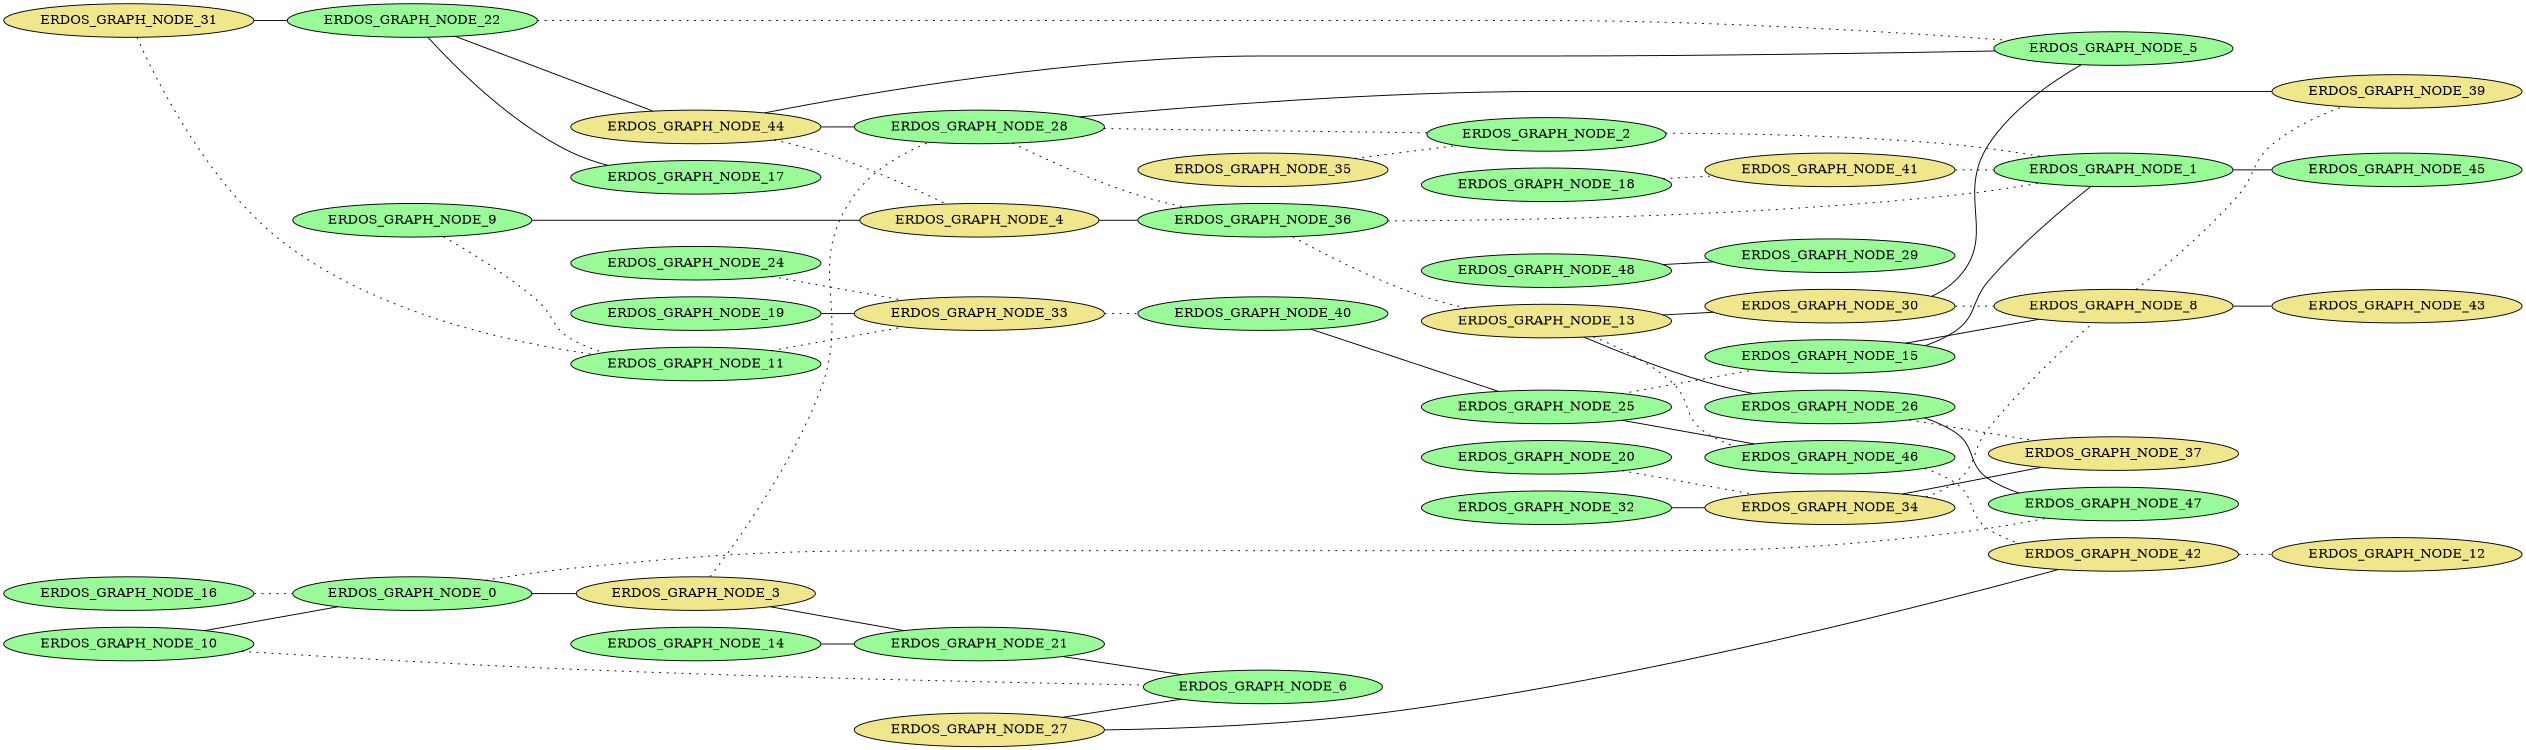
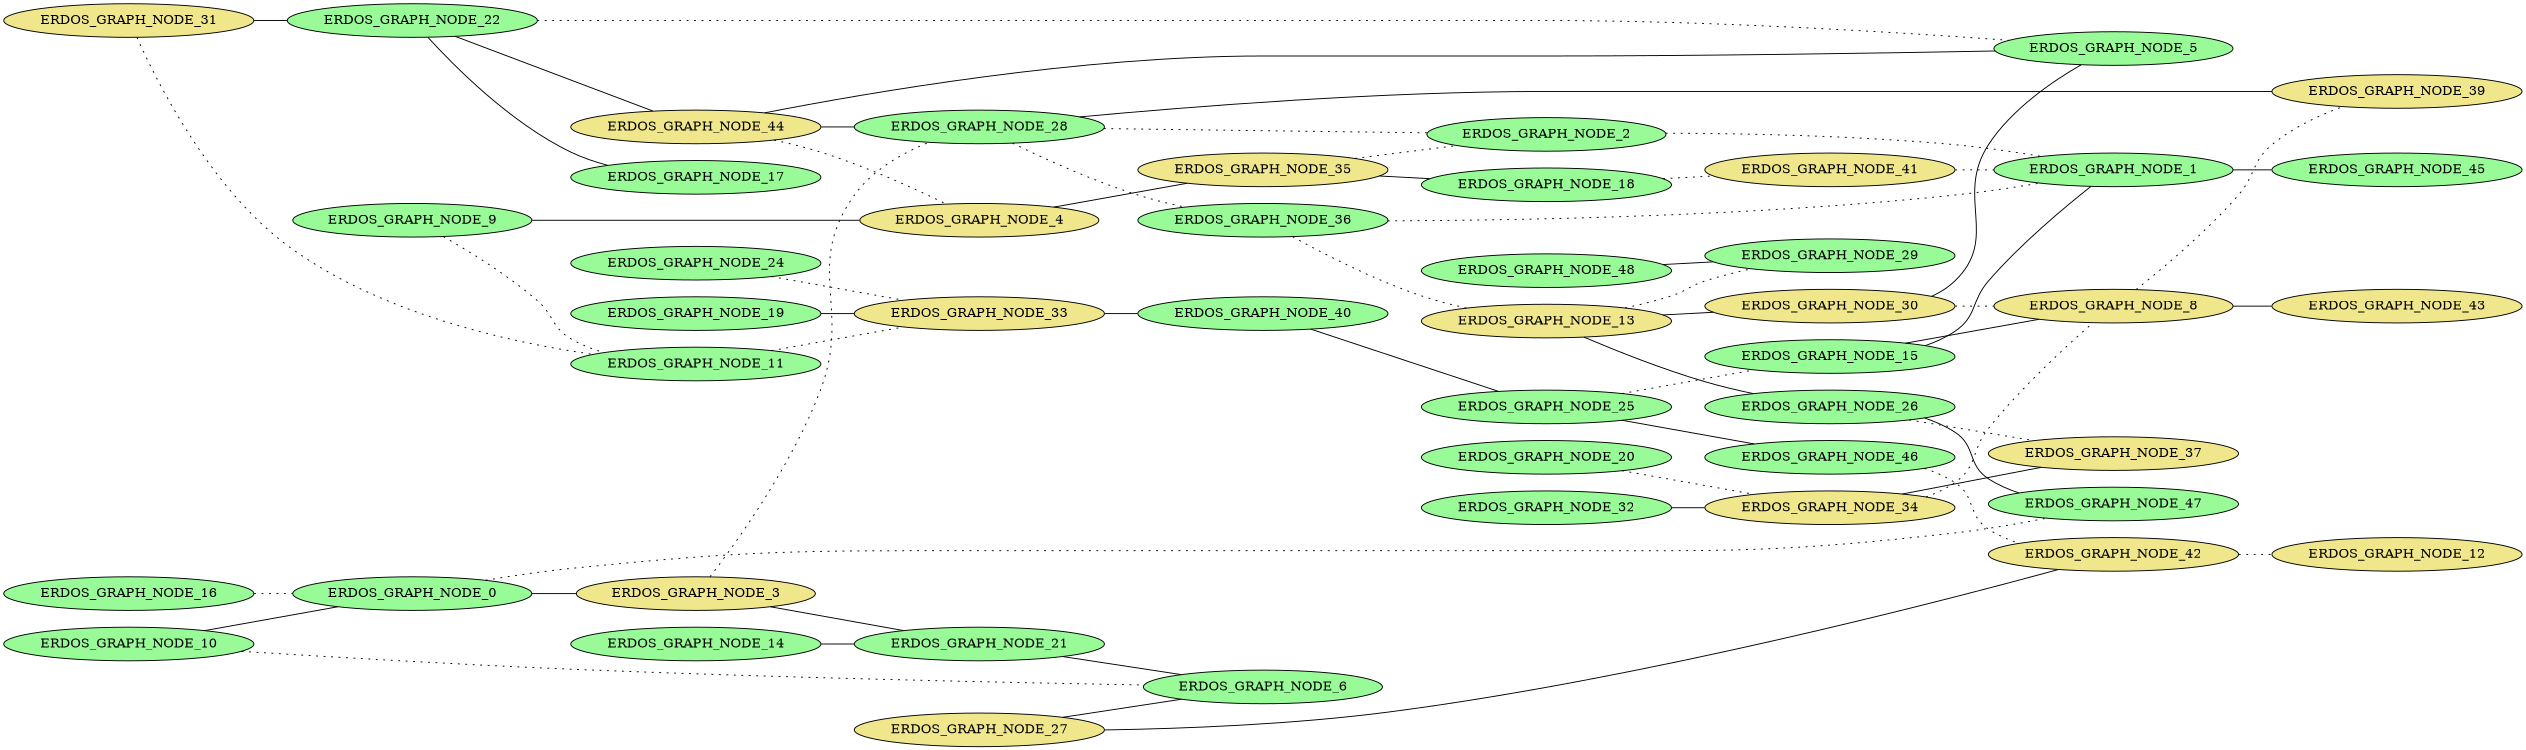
edge "ERDOS_GRAPH_NODE_35" -- "ERDOS_GRAPH_NODE_18": added
edge "ERDOS_GRAPH_NODE_4" -- "ERDOS_GRAPH_NODE_36": now "ERDOS_GRAPH_NODE_4" -- "ERDOS_GRAPH_NODE_35"
edge "ERDOS_GRAPH_NODE_33" -- "ERDOS_GRAPH_NODE_40": style dotted -> solid
edge "ERDOS_GRAPH_NODE_13" -- "ERDOS_GRAPH_NODE_46": now "ERDOS_GRAPH_NODE_13" -- "ERDOS_GRAPH_NODE_29"
